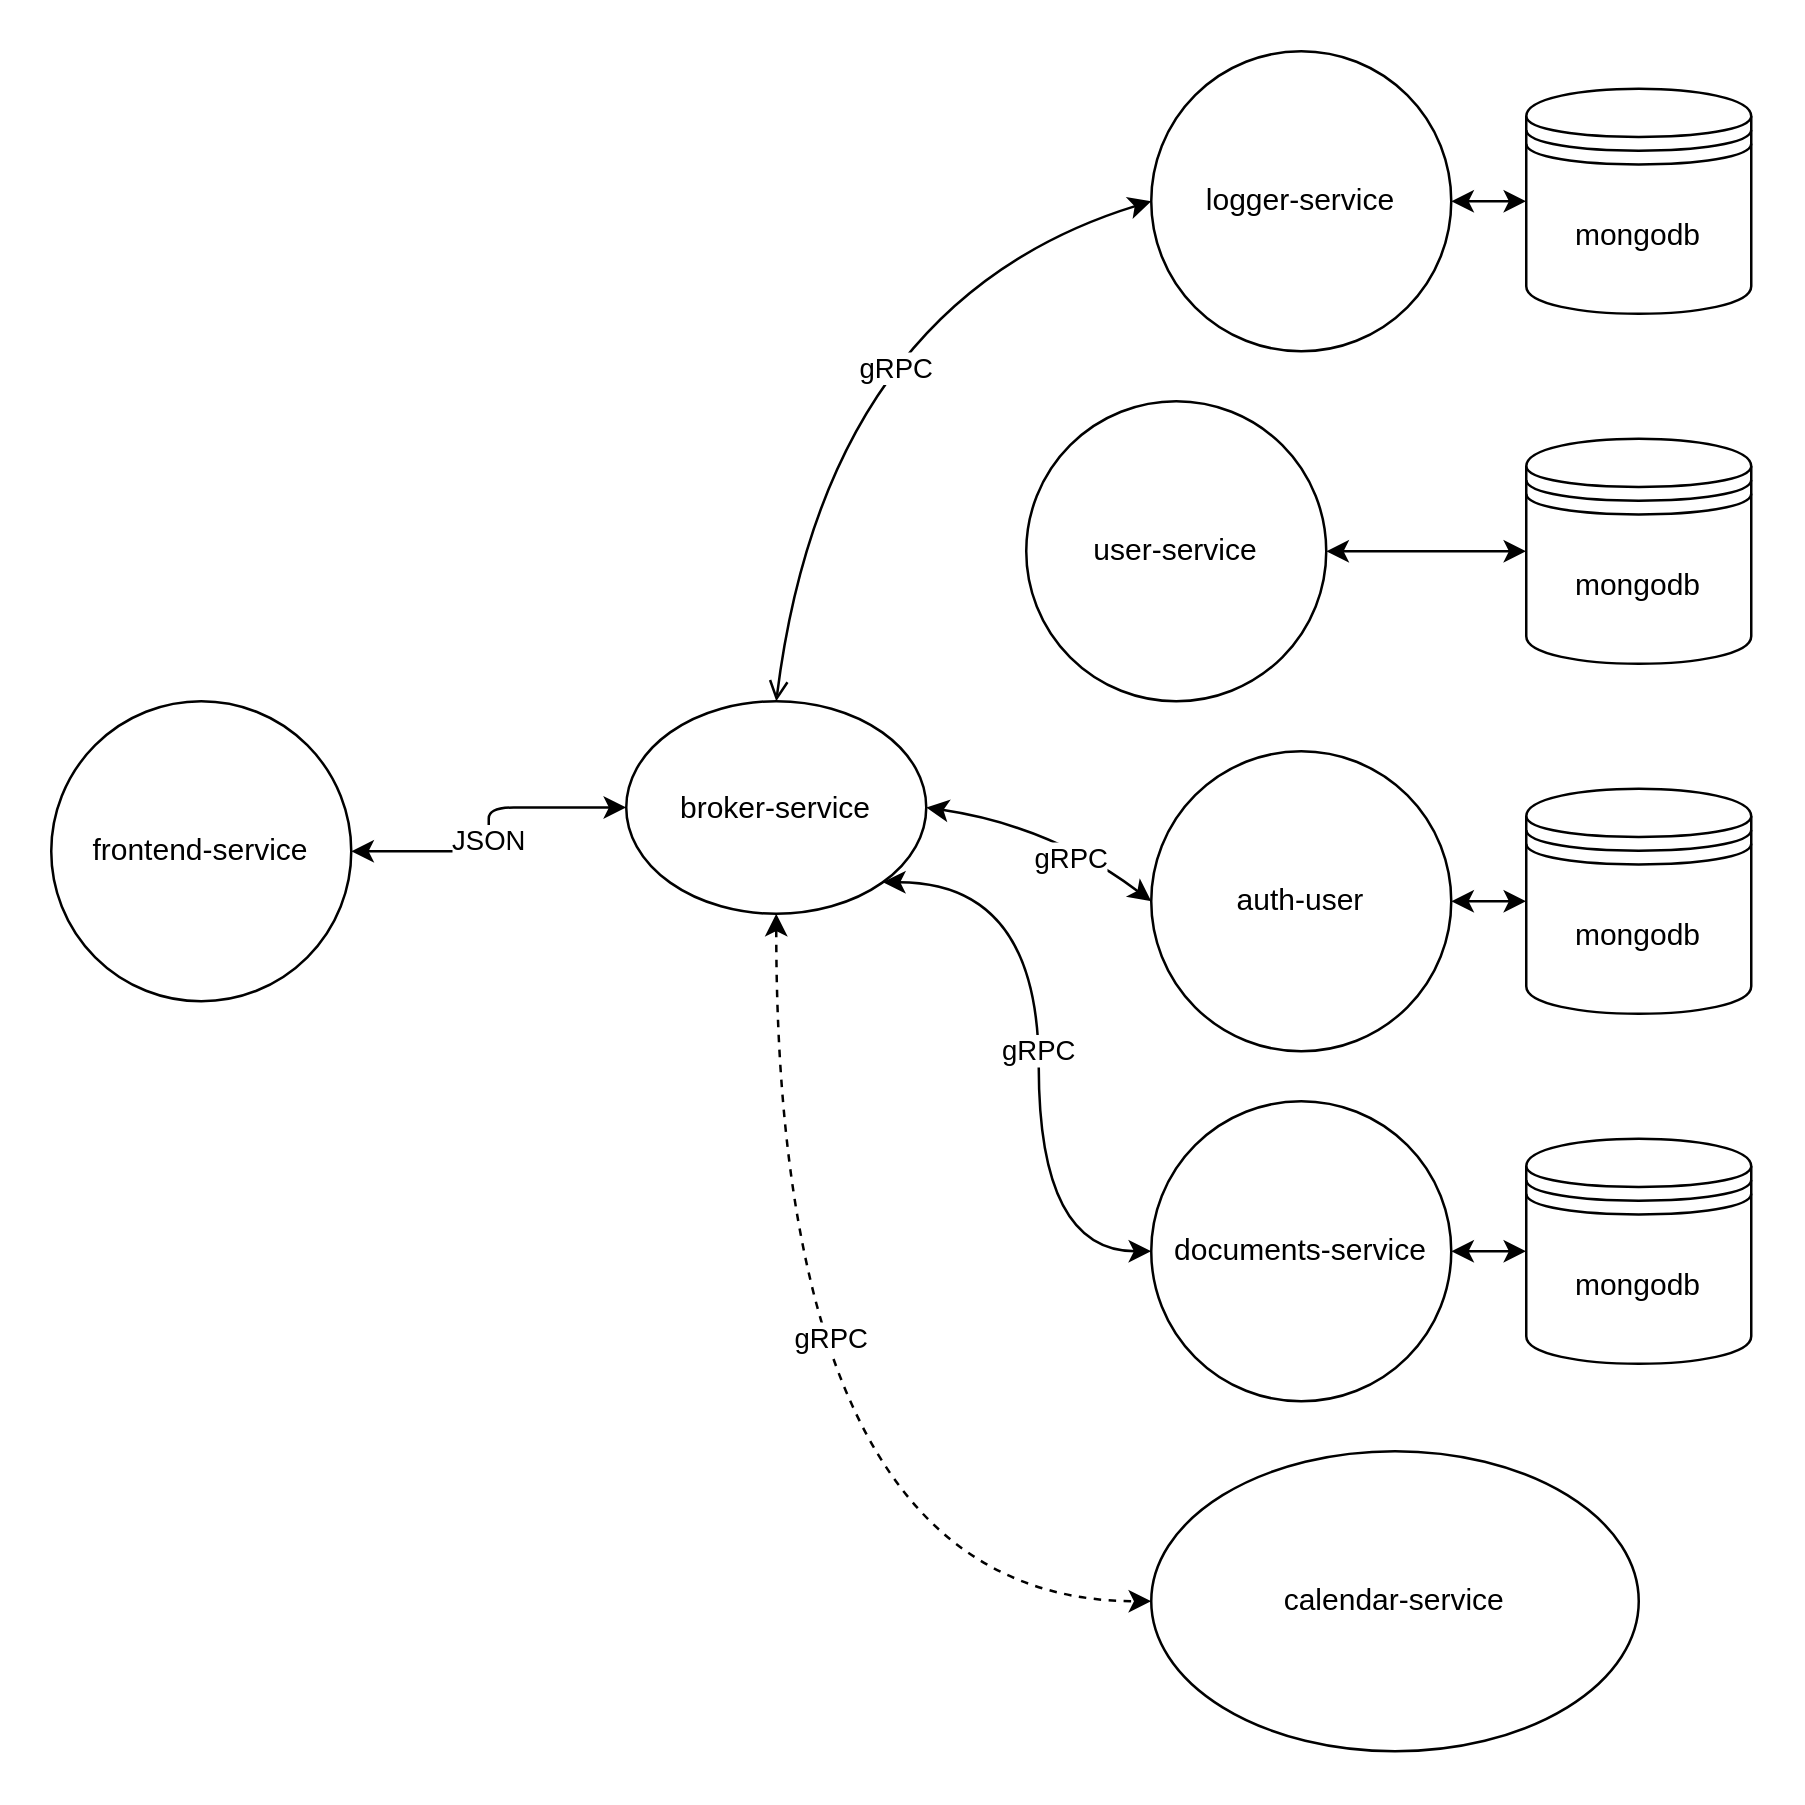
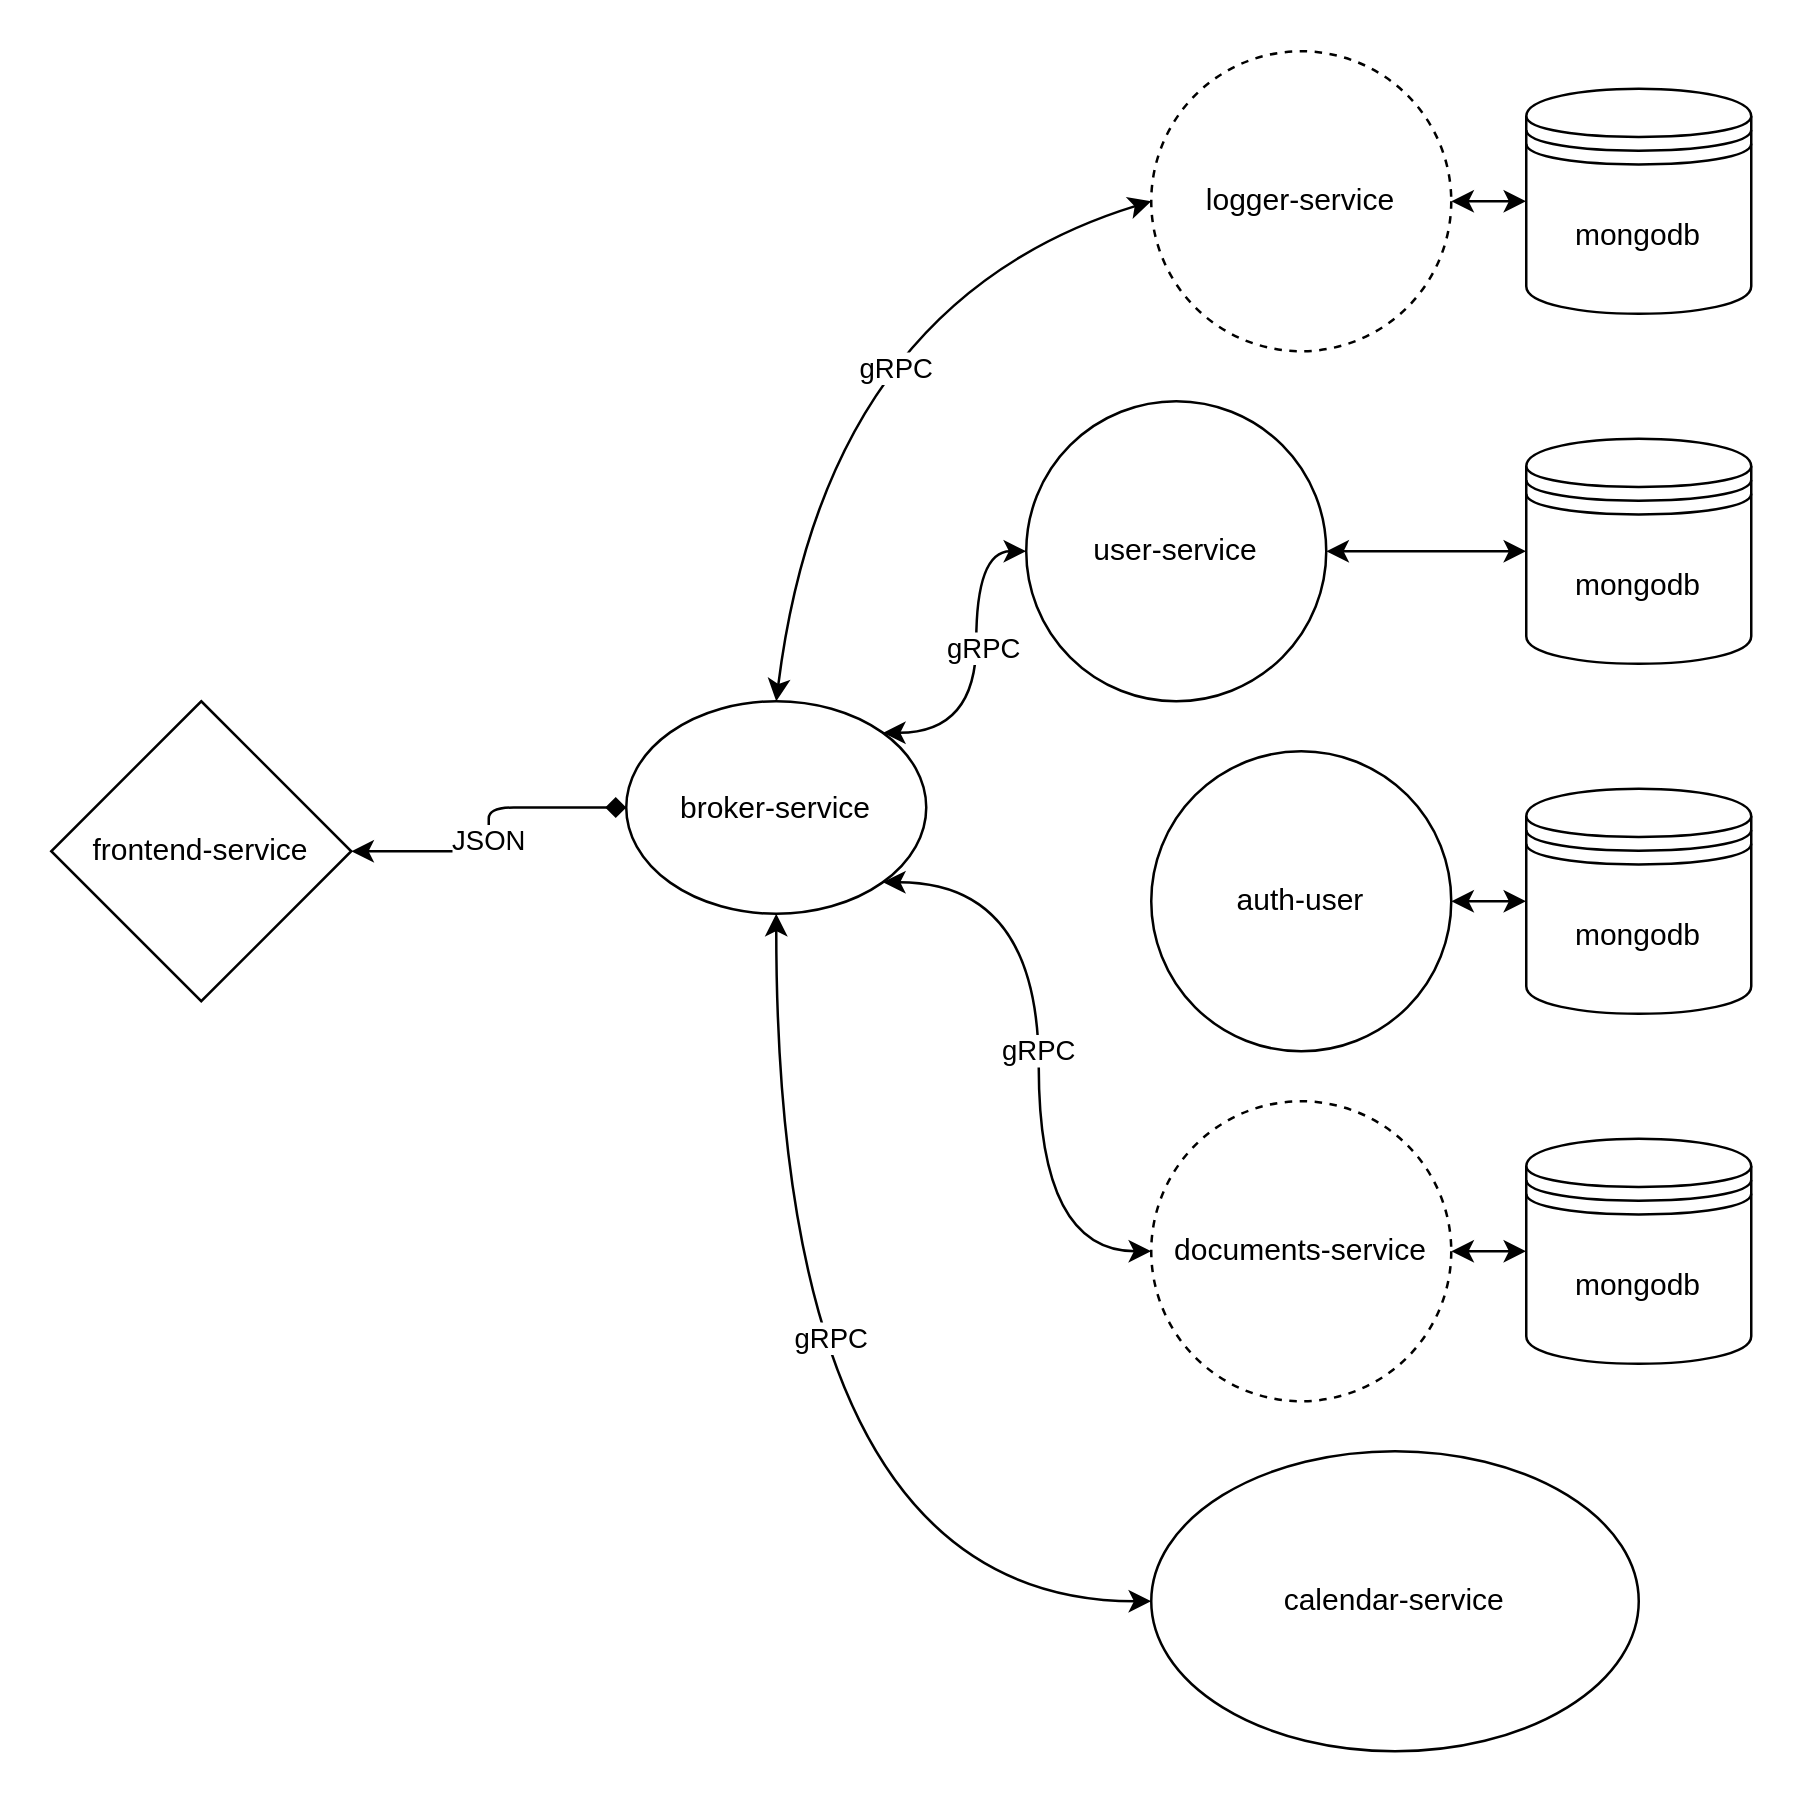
node "logger-service": style solid -> dashed
edge "user-service" -- "broker-service": added, label "gRPC"
edge "logger-service" -- "broker-service": arrowhead open -> classic
edge "broker-service" -- "frontend-service": arrowhead classic -> diamond
edge "broker-service" -- "auth-user": removed, label "gRPC"
node "frontend-service": shape ellipse -> diamond
node "documents-service": style solid -> dashed
edge "broker-service" -- "calendar-service": style dashed -> solid
